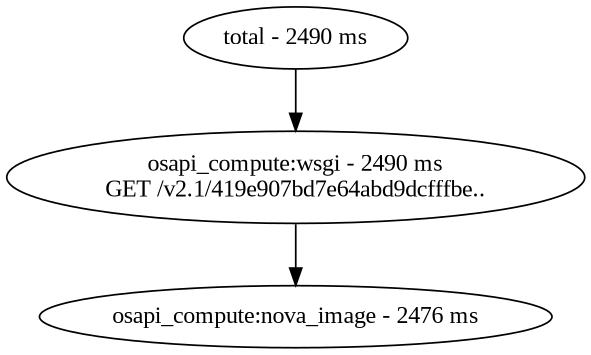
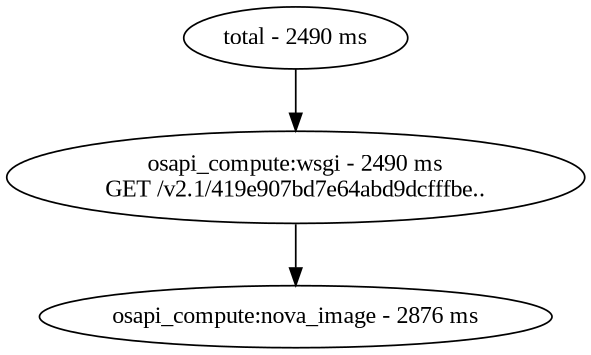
node "osapi_compute:nova_image - 2476 ms": label "osapi_compute:nova_image - 2476 ms" -> "osapi_compute:nova_image - 2876 ms"
